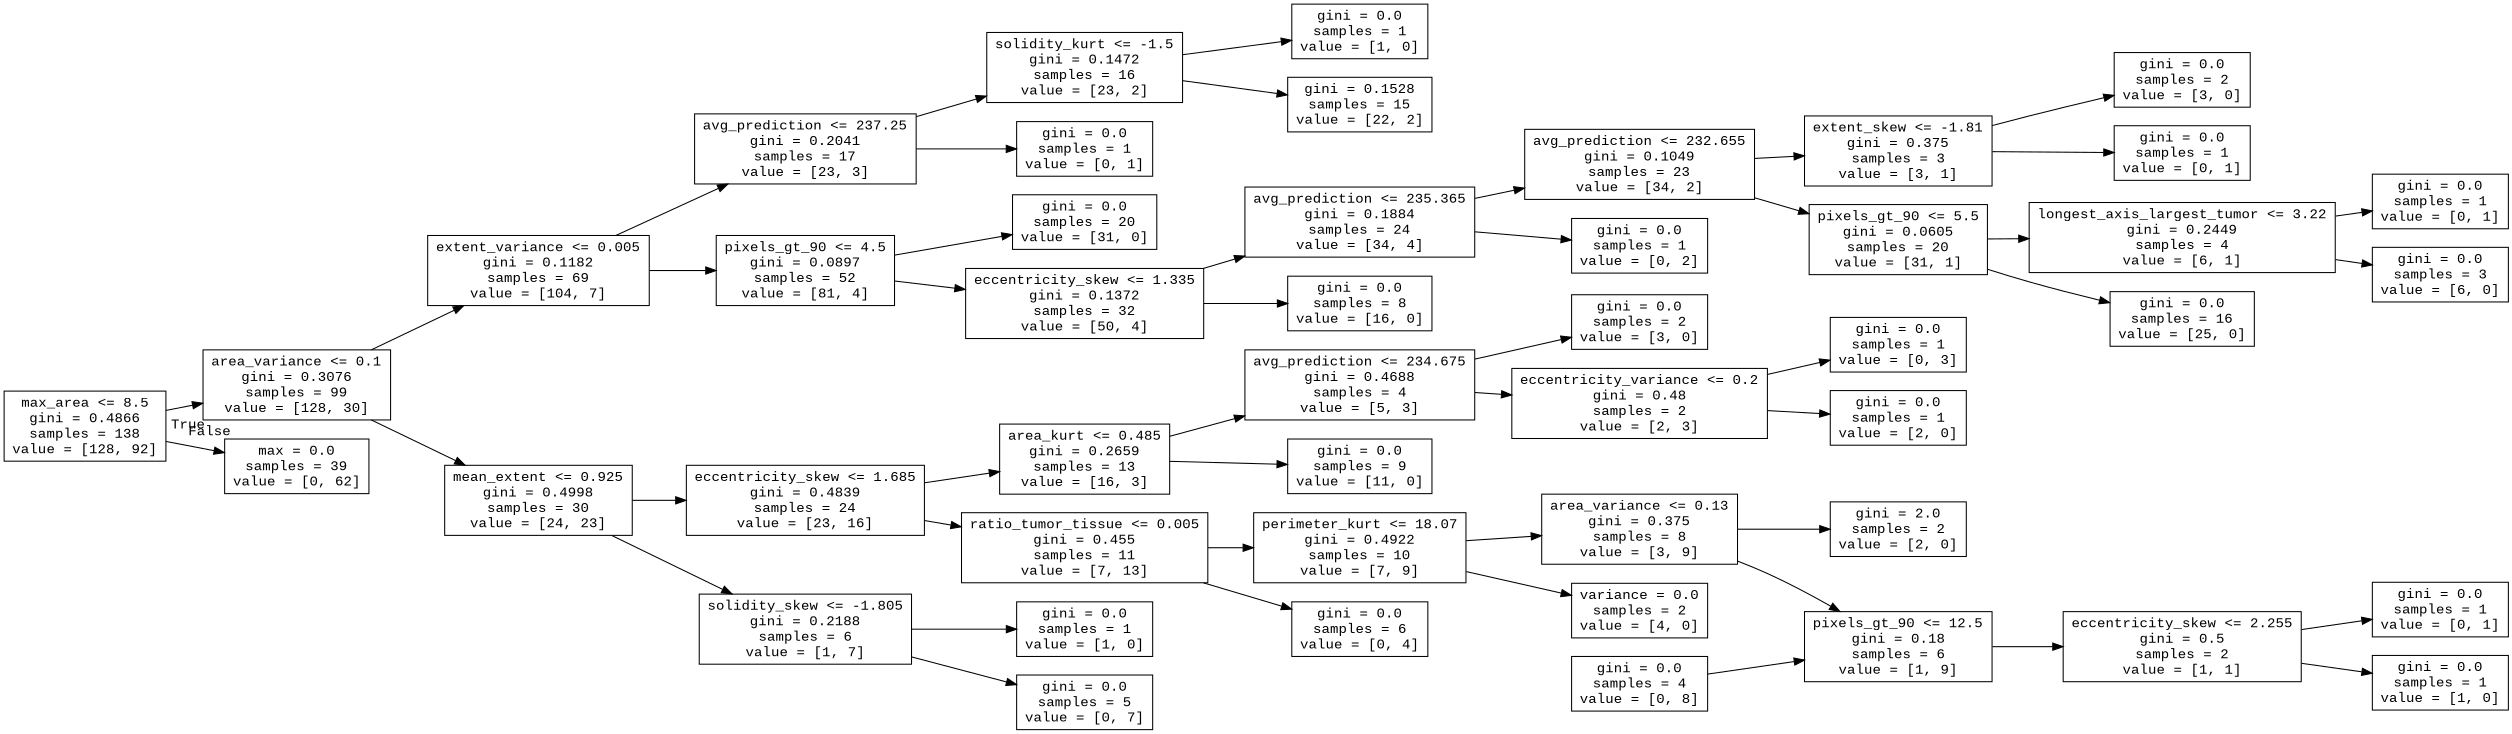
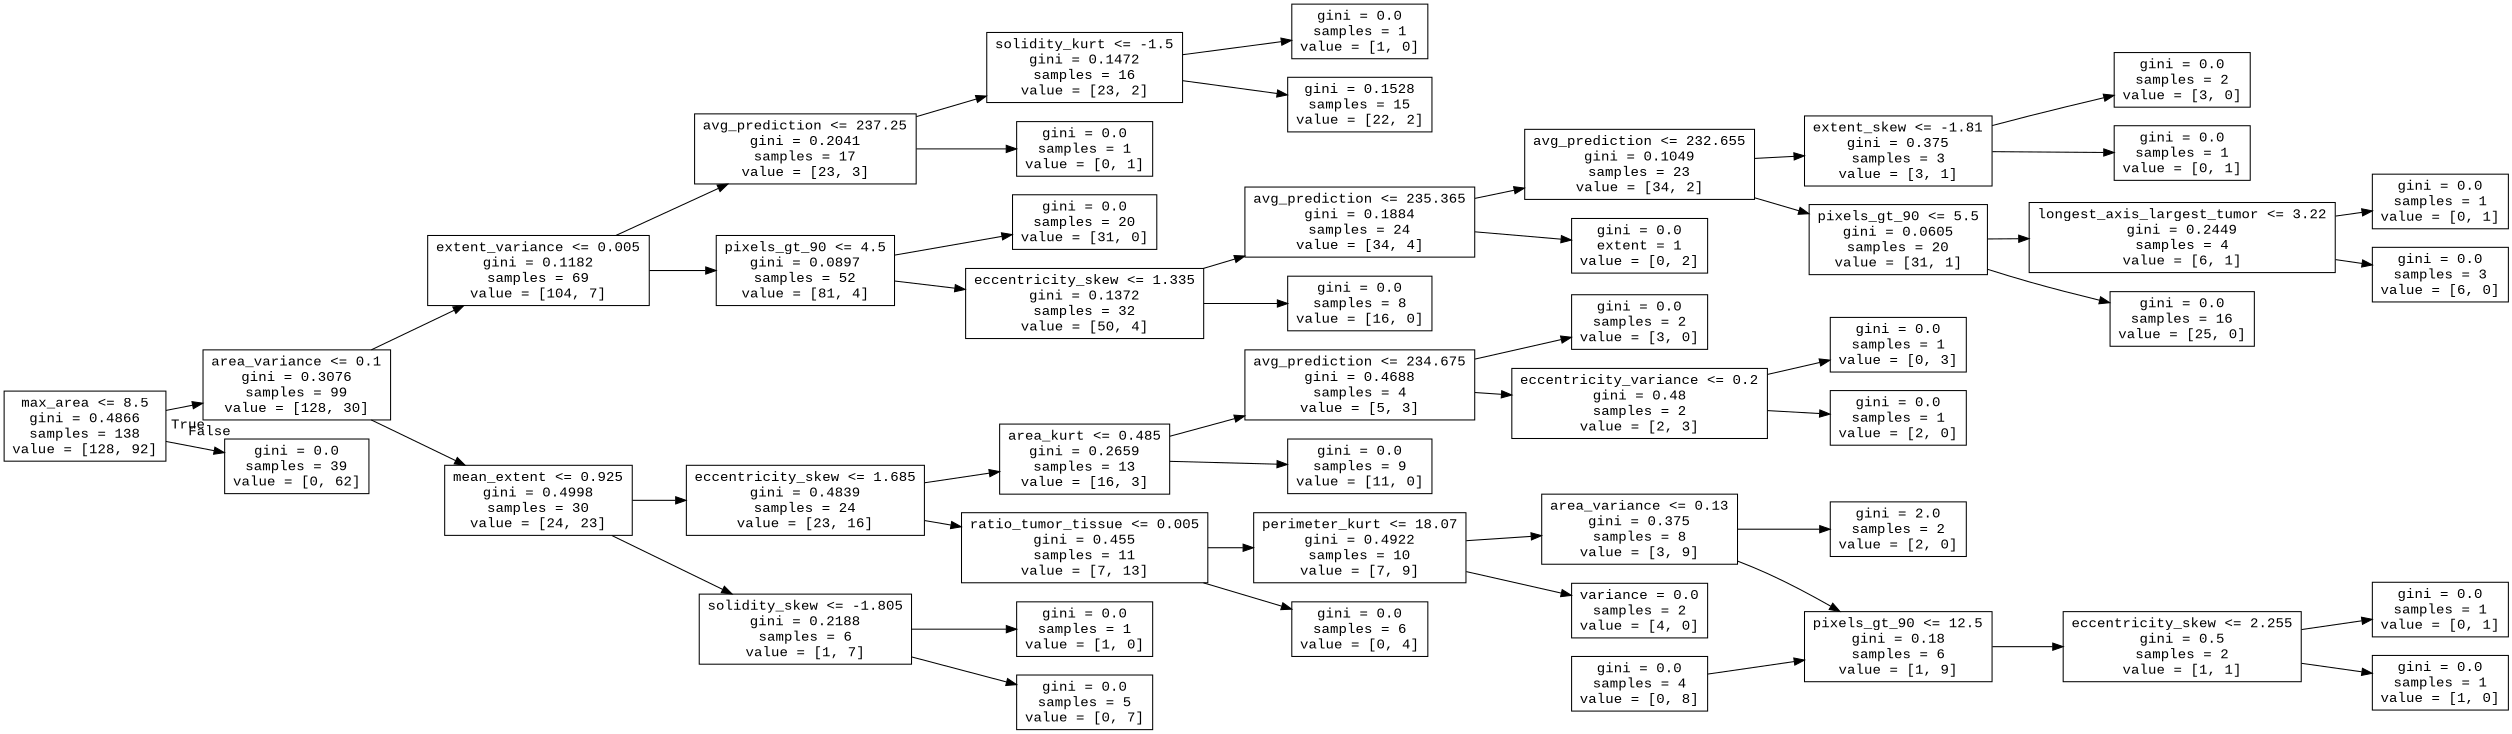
node "gini = 0.0 samples = 1 value = [0, 2]": label "gini = 0.0 samples = 1 value = [0, 2]" -> "gini = 0.0 extent = 1 value = [0, 2]"
node "max = 0.0 samples = 39 value = [0, 62]": label "max = 0.0 samples = 39 value = [0, 62]" -> "gini = 0.0 samples = 39 value = [0, 62]"
